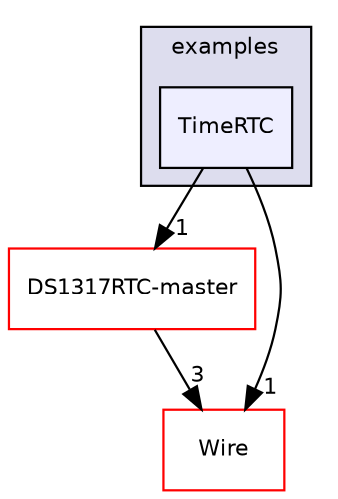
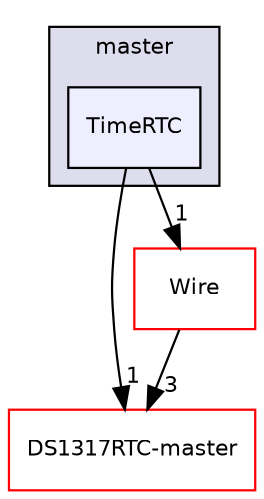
cluster "examples": label "examples" -> "master"
edge "DS1317RTC-master" -> "Wire": reversed
